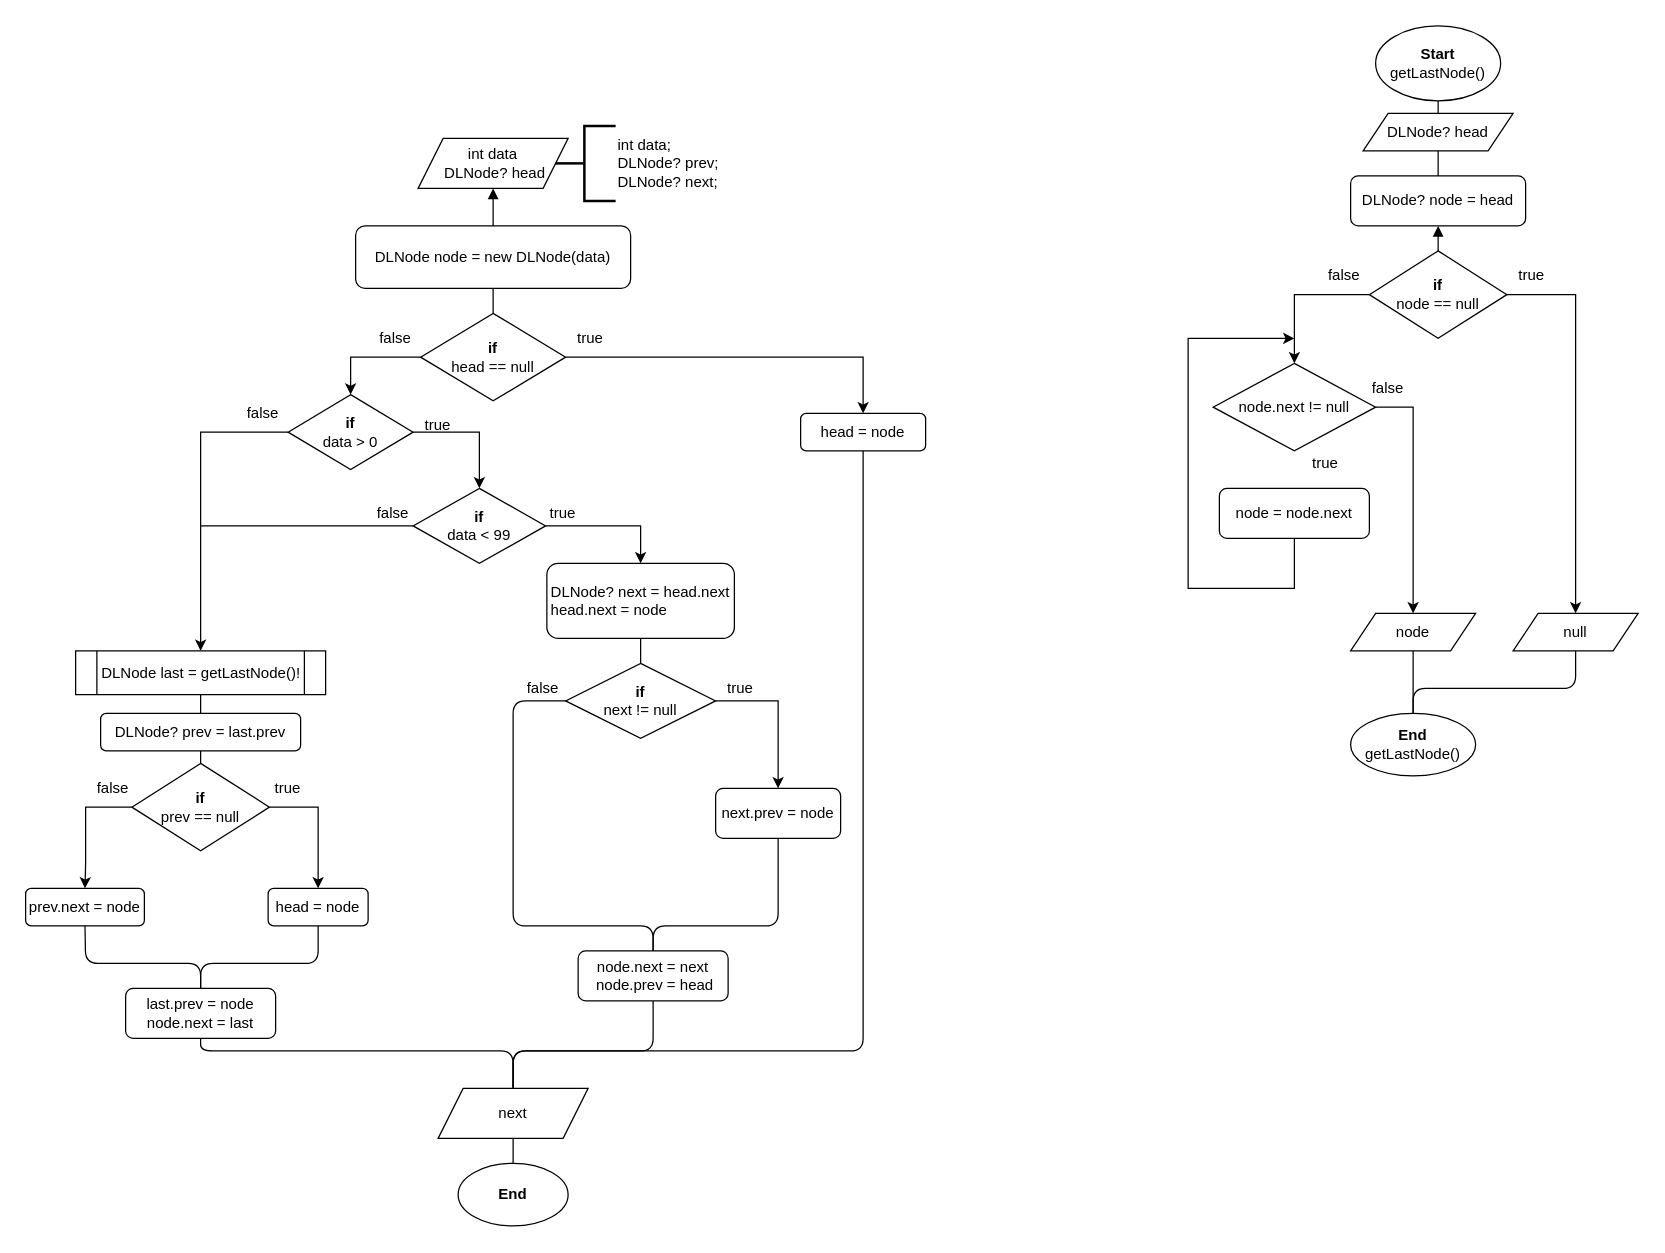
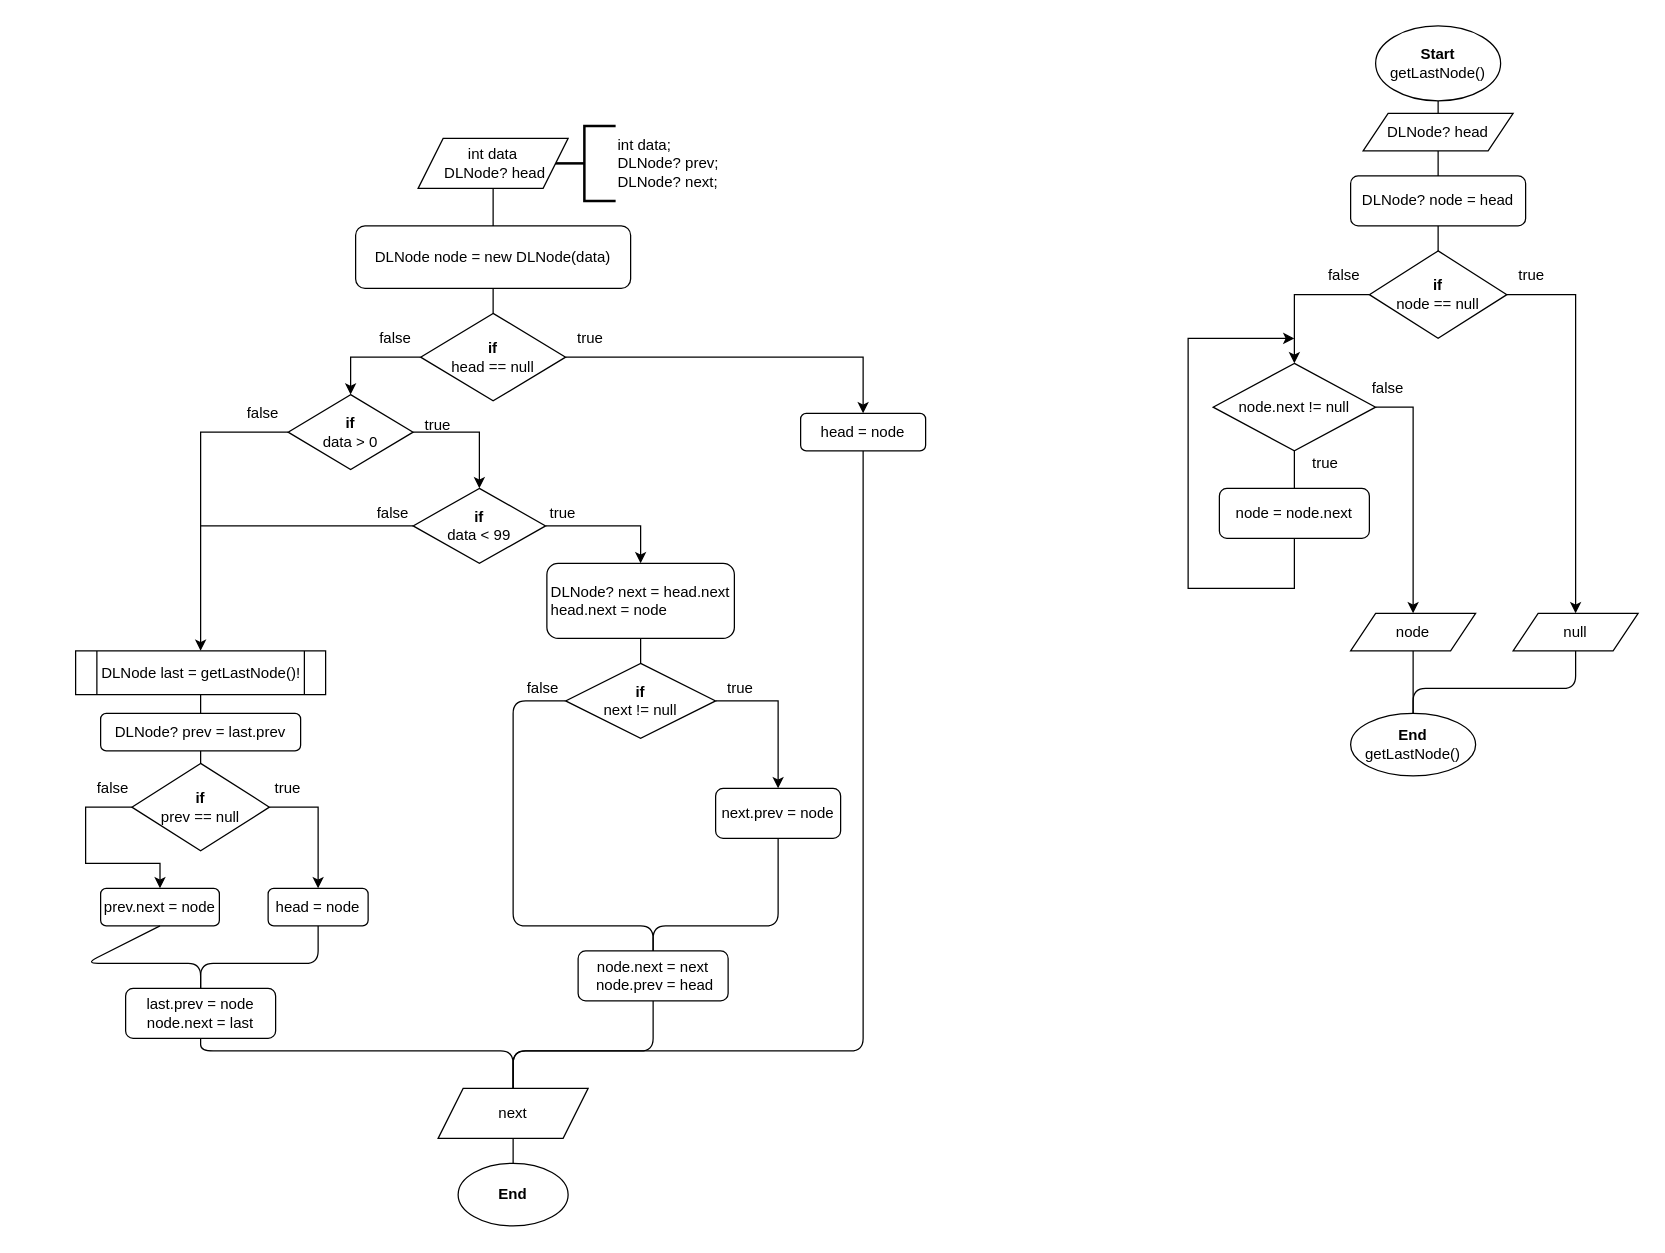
edge "DLNode node = new DLNode(data)" -> "int data DLNode? head": arrowhead block -> none
edge "if node == null" -> "DLNode? node = head": arrowhead block -> none
edge "node.next != null" -- "node = node.next": added
node "prev.next = node": moved (85, 907) -> (160, 907)
